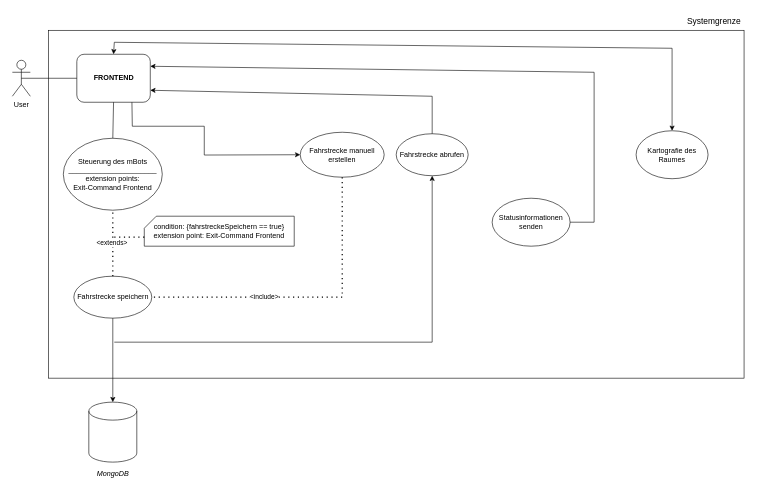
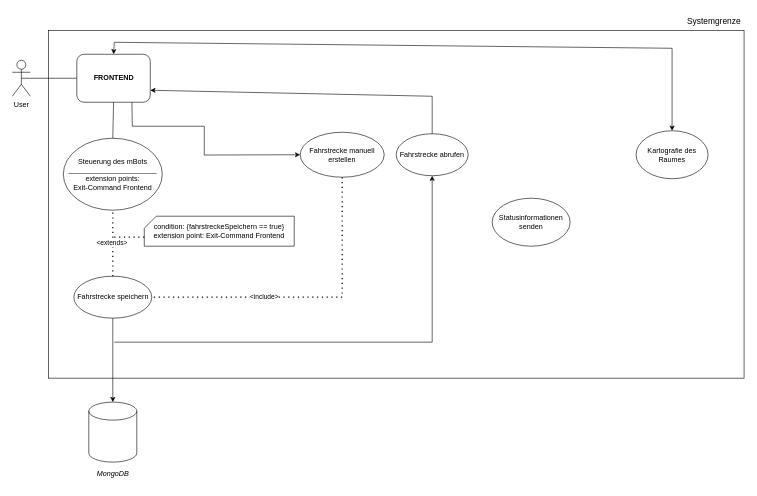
edge "Statusinformationen senden" -> "FRONTEND": removed
